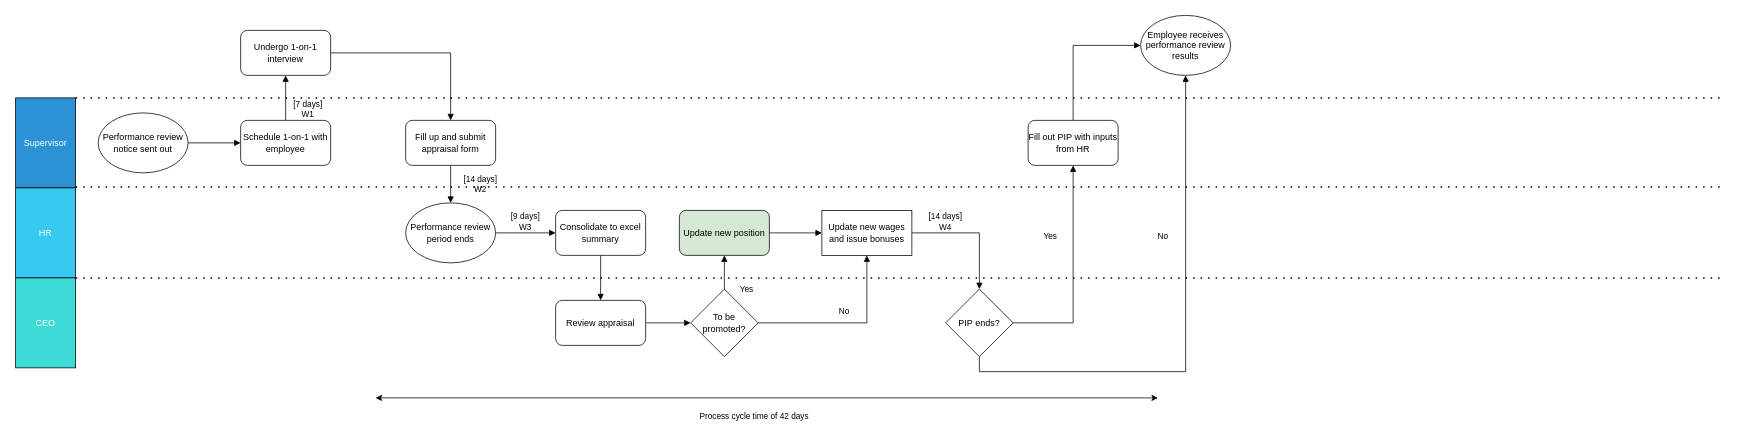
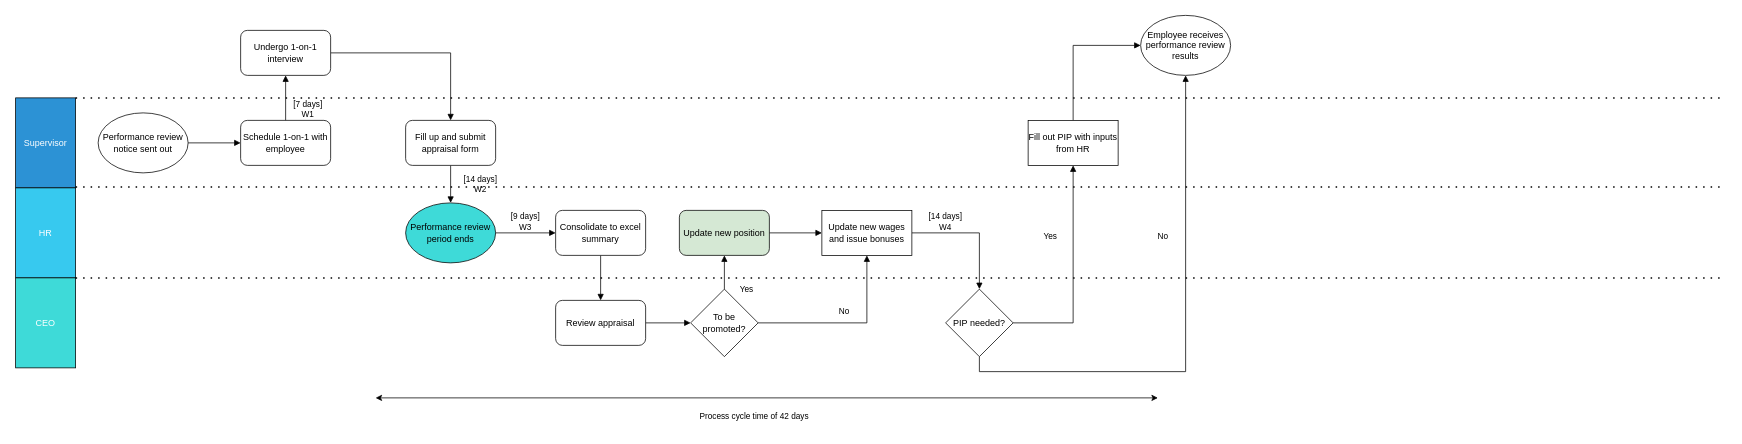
node "Fill out PIP with inputs from HR": shape rounded rectangle -> rectangle
node "Performance review period ends": fillcolor #ffffff -> #3edad8
node "PIP ends?": label "PIP ends?" -> "PIP needed?"
